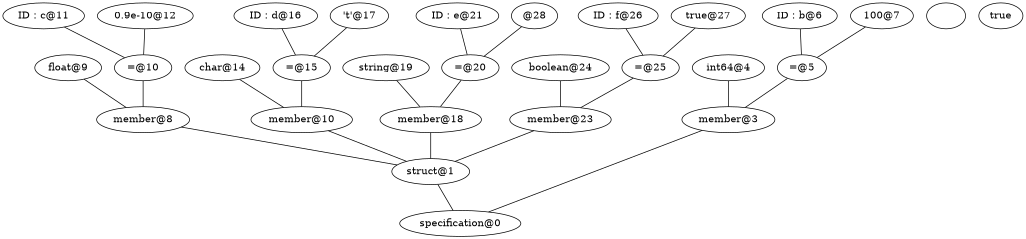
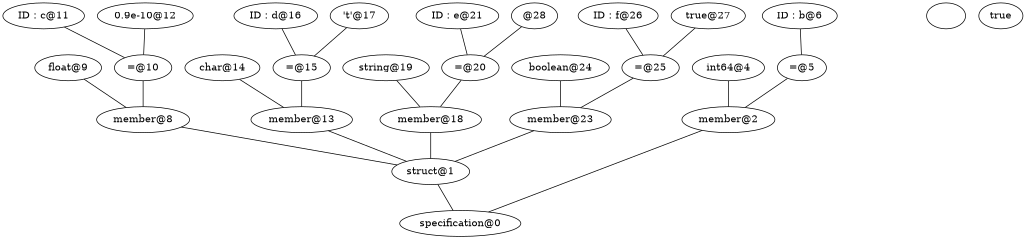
node "100@7": removed
node "member@10": label "member@10" -> "member@13"
node "member@3": label "member@3" -> "member@2"
